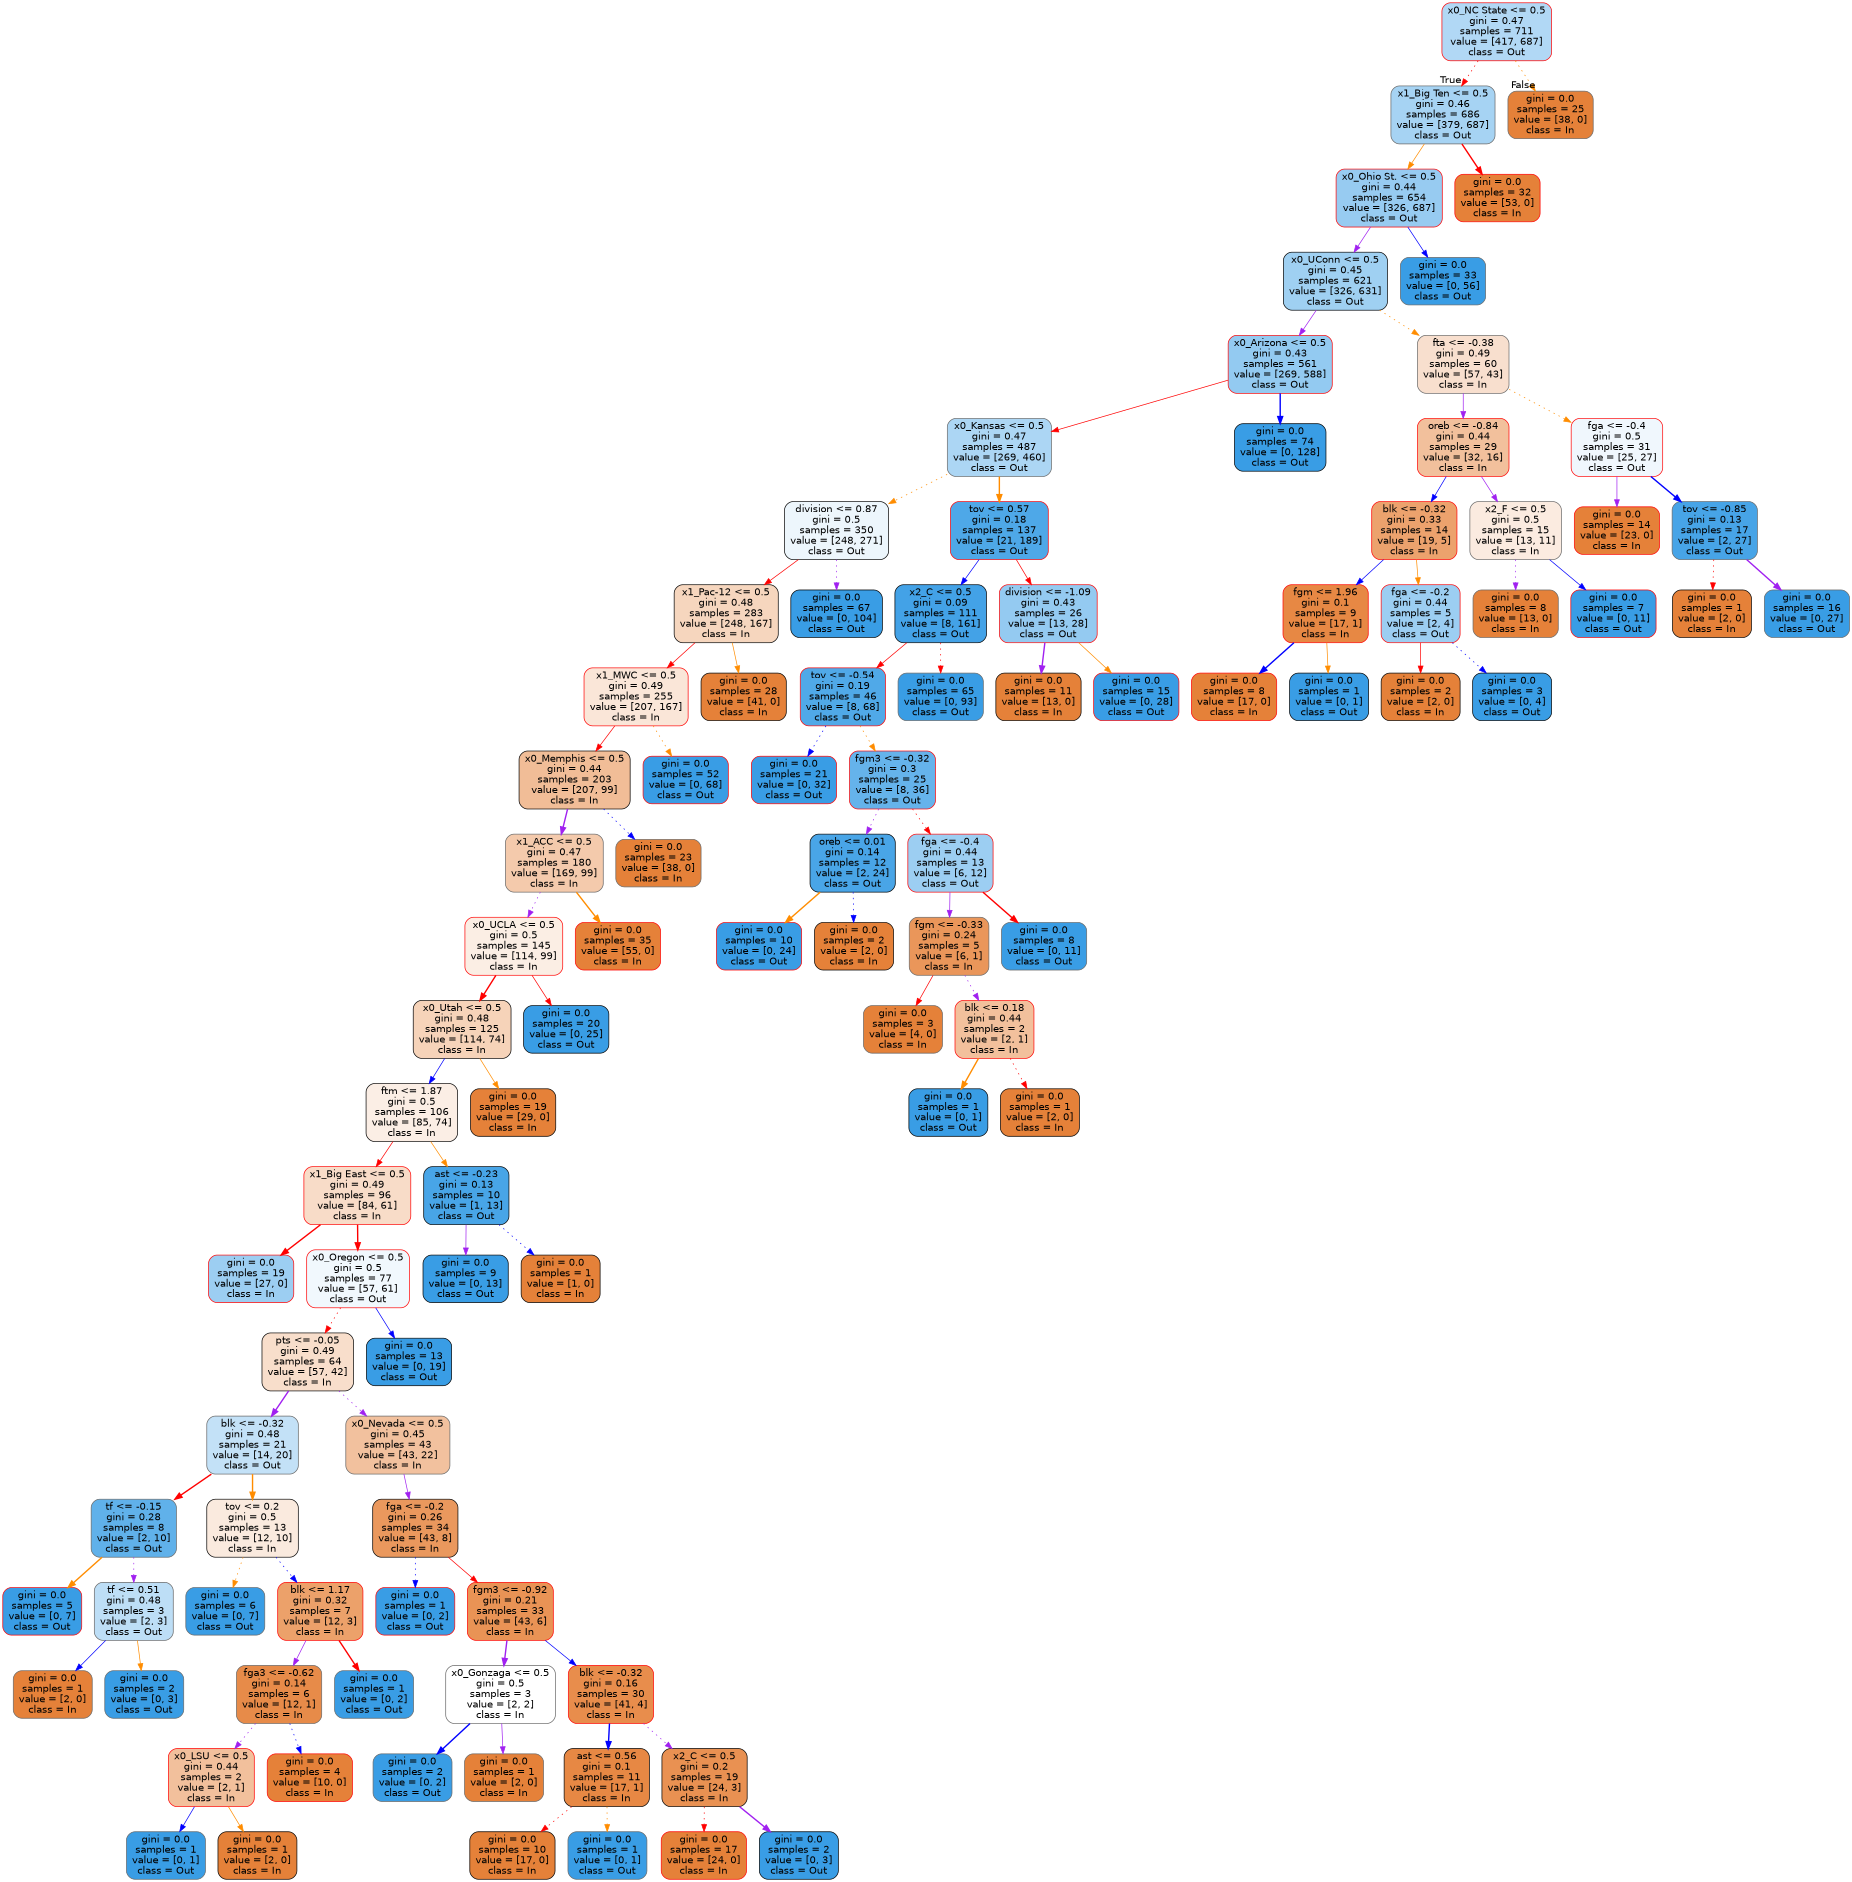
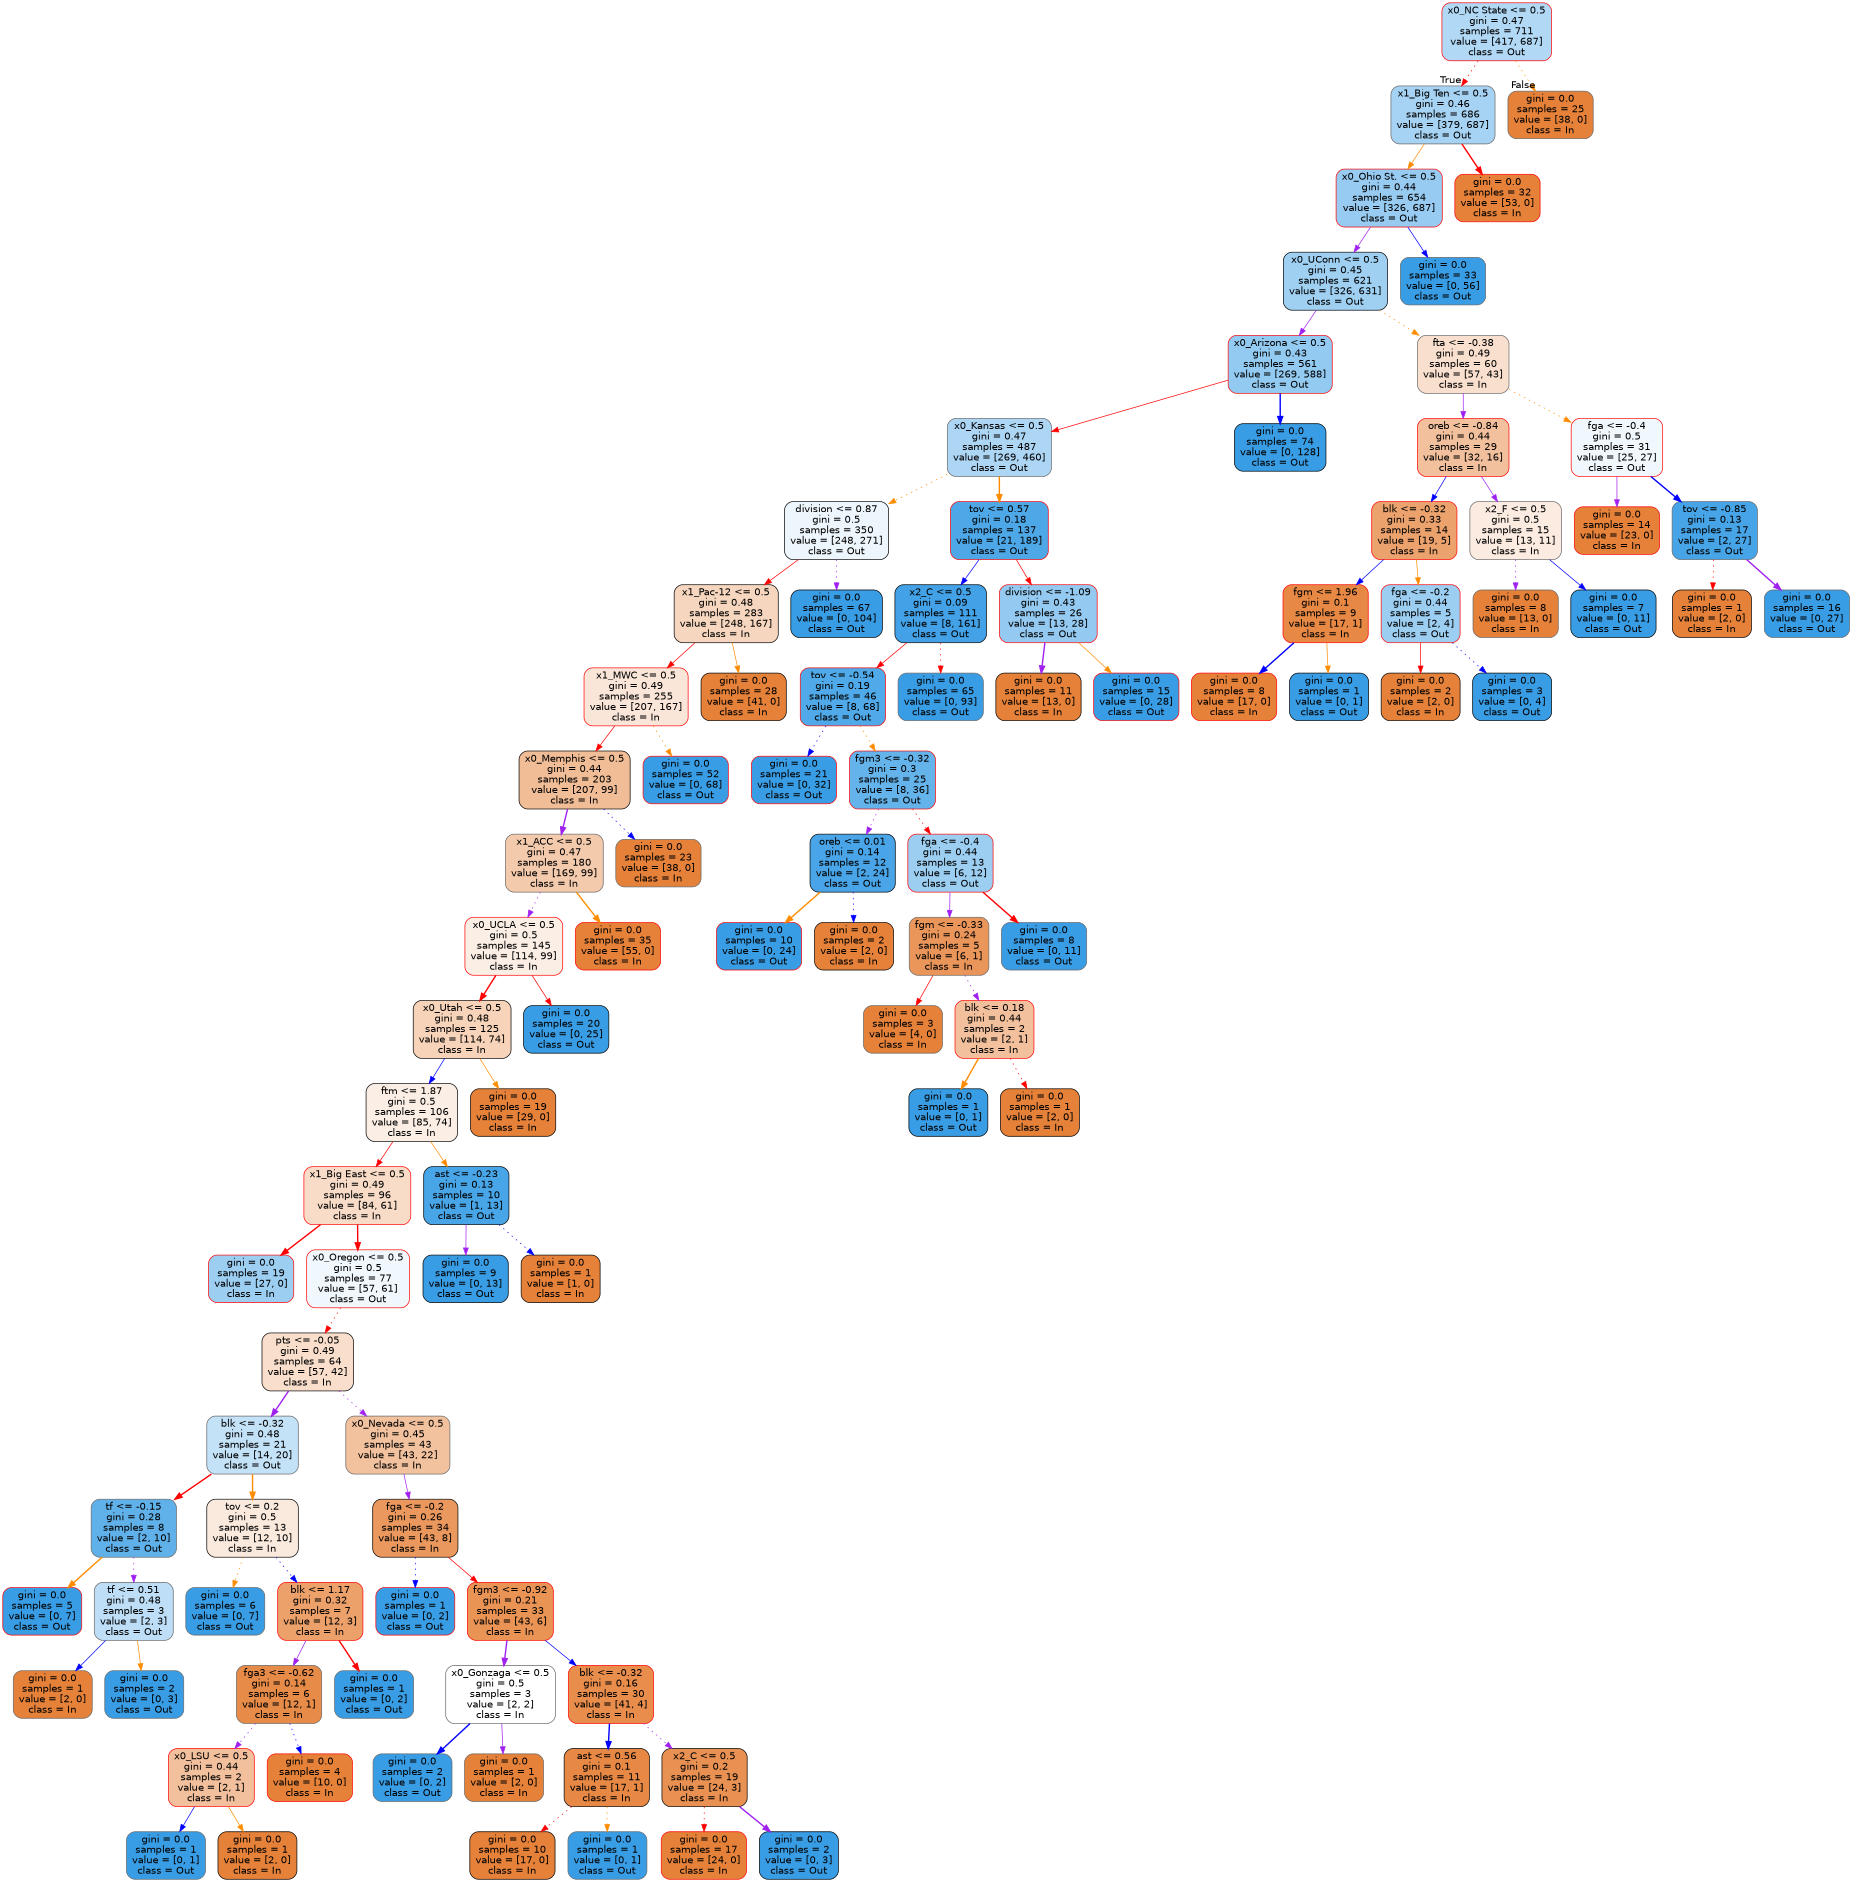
node "gini = 0.0 samples = 7 value = [0, 11] class = Out": color red -> black
node "gini = 0.0 samples = 13 value = [0, 19] class = Out": removed
